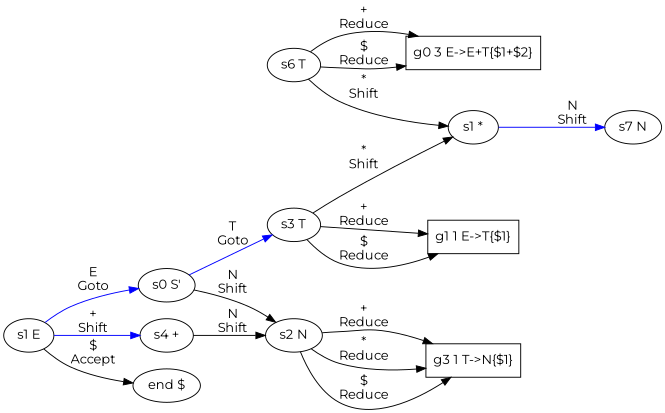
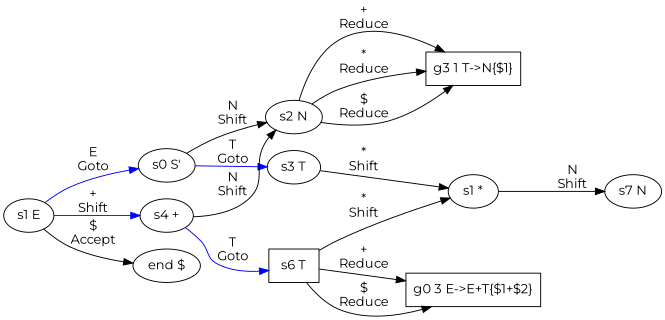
node "s6 T": shape ellipse -> box
edge "s1 *" -> "s7 N": color blue -> black
node "g1 1 E->T{$1}": removed
edge "s4 +" -> "s6 T": added, label "T Goto"
